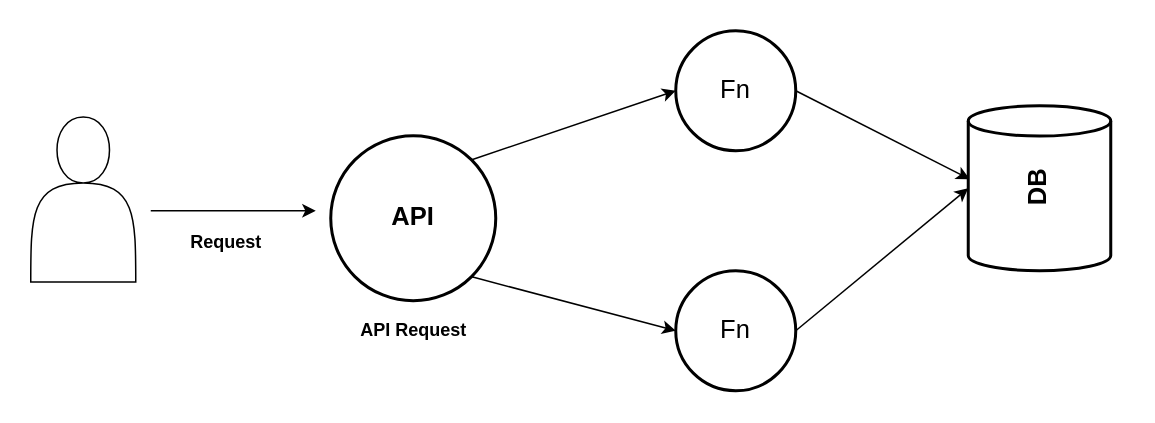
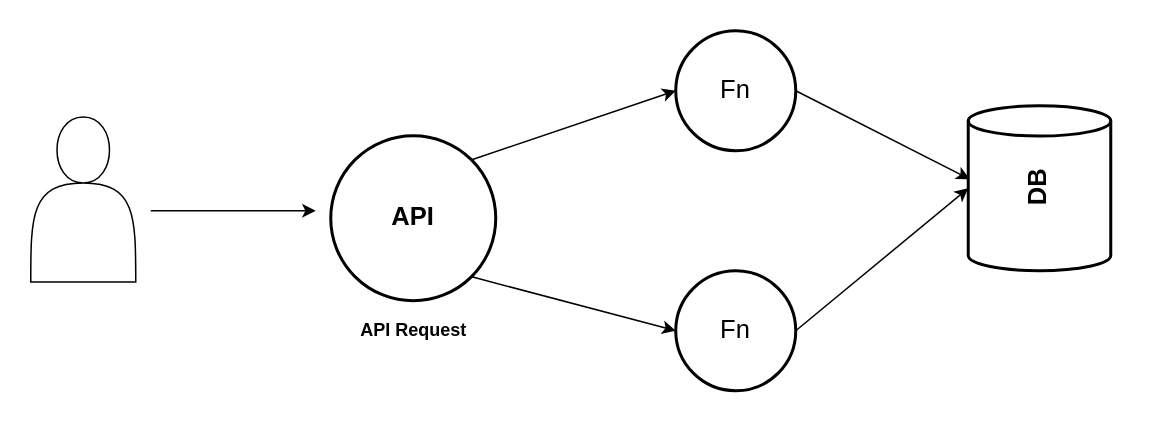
node "Request": removed
